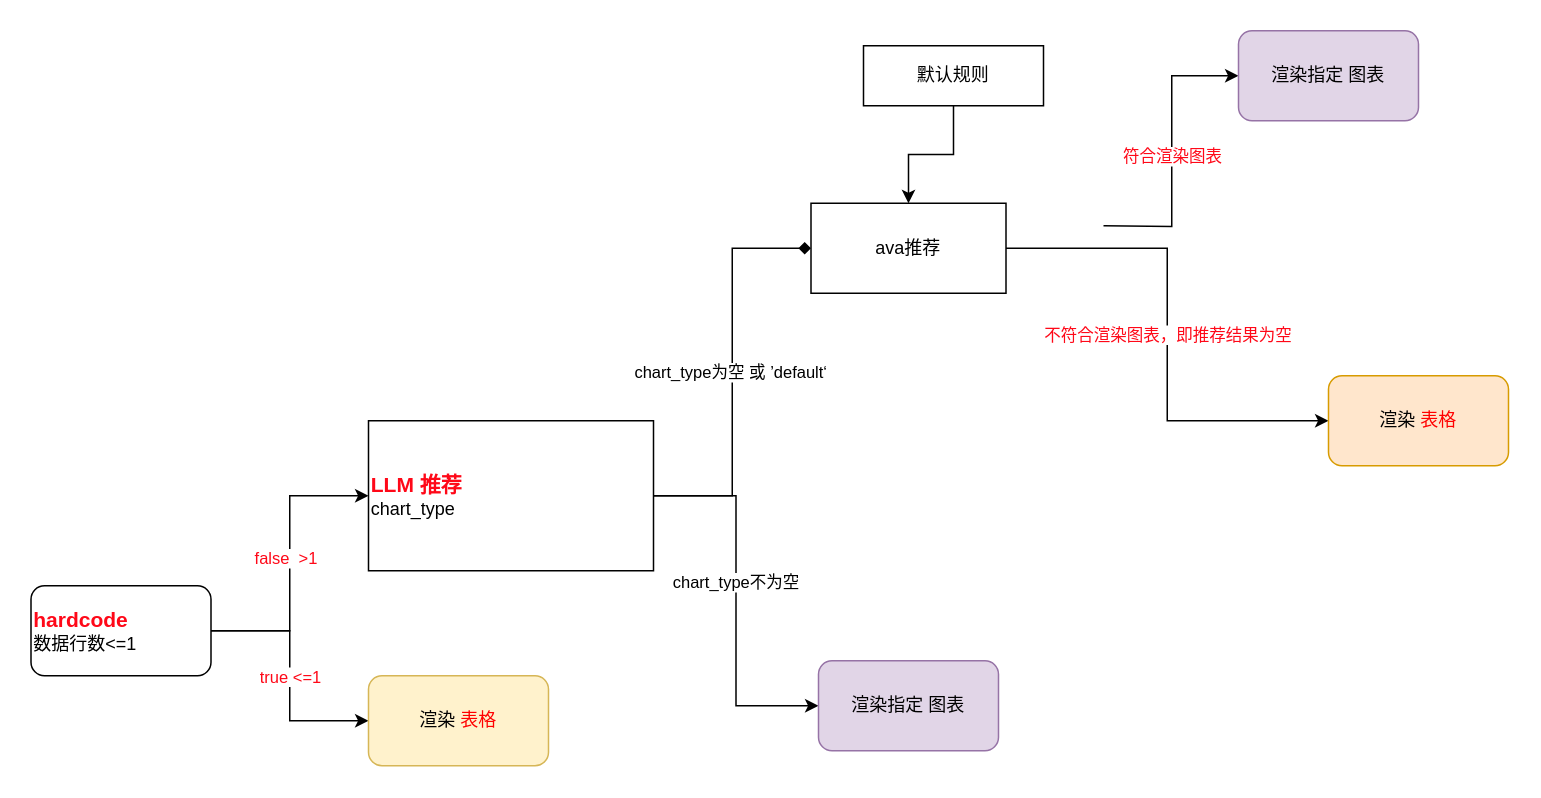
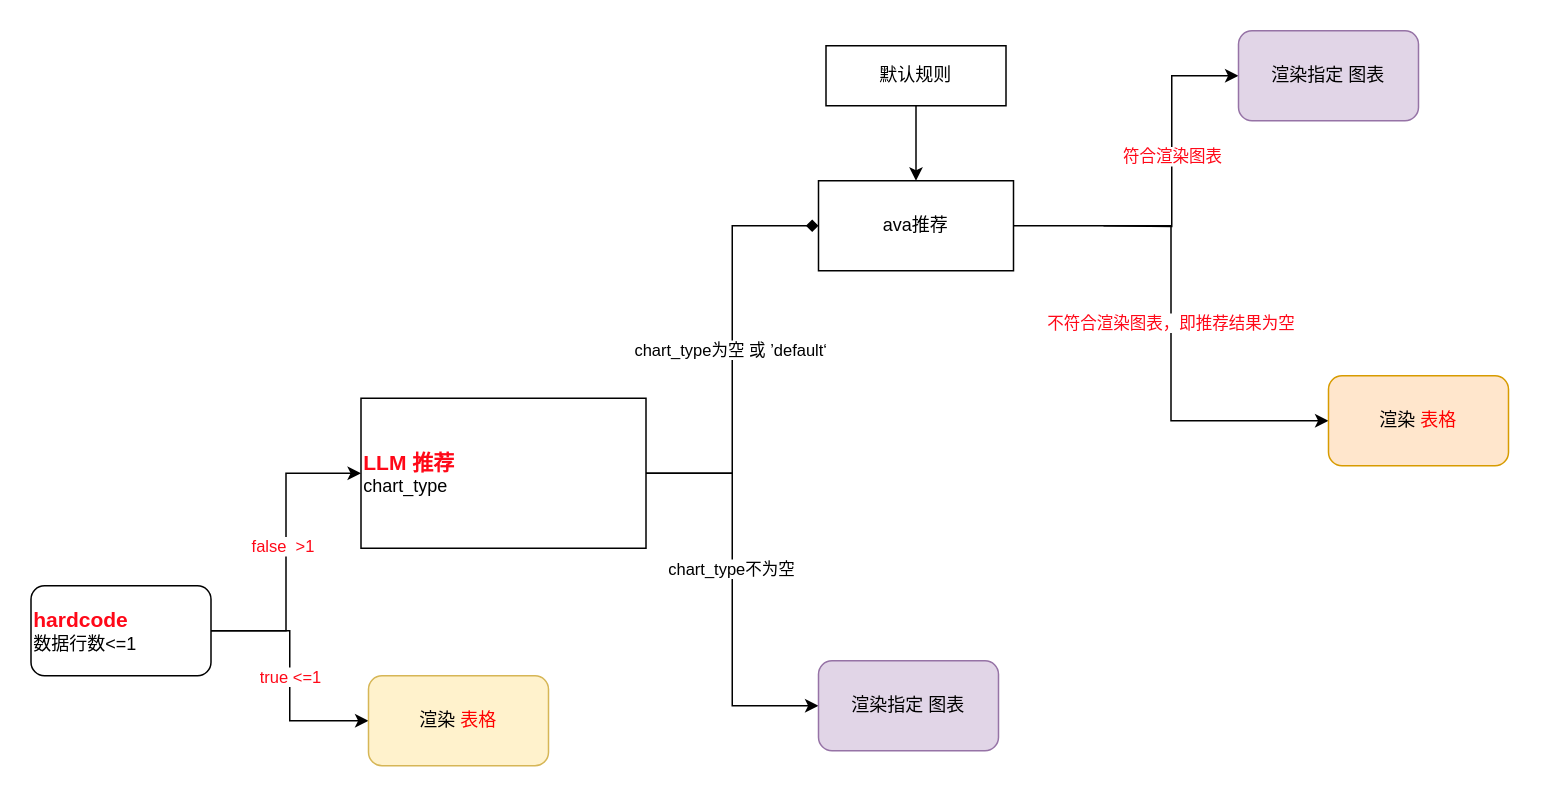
node "默认规则": moved (953, 76) -> (916, 76)
node "ava推荐": moved (908, 248) -> (916, 226)
node "LLM 推荐 chart_type": moved (511, 496) -> (503, 473)
